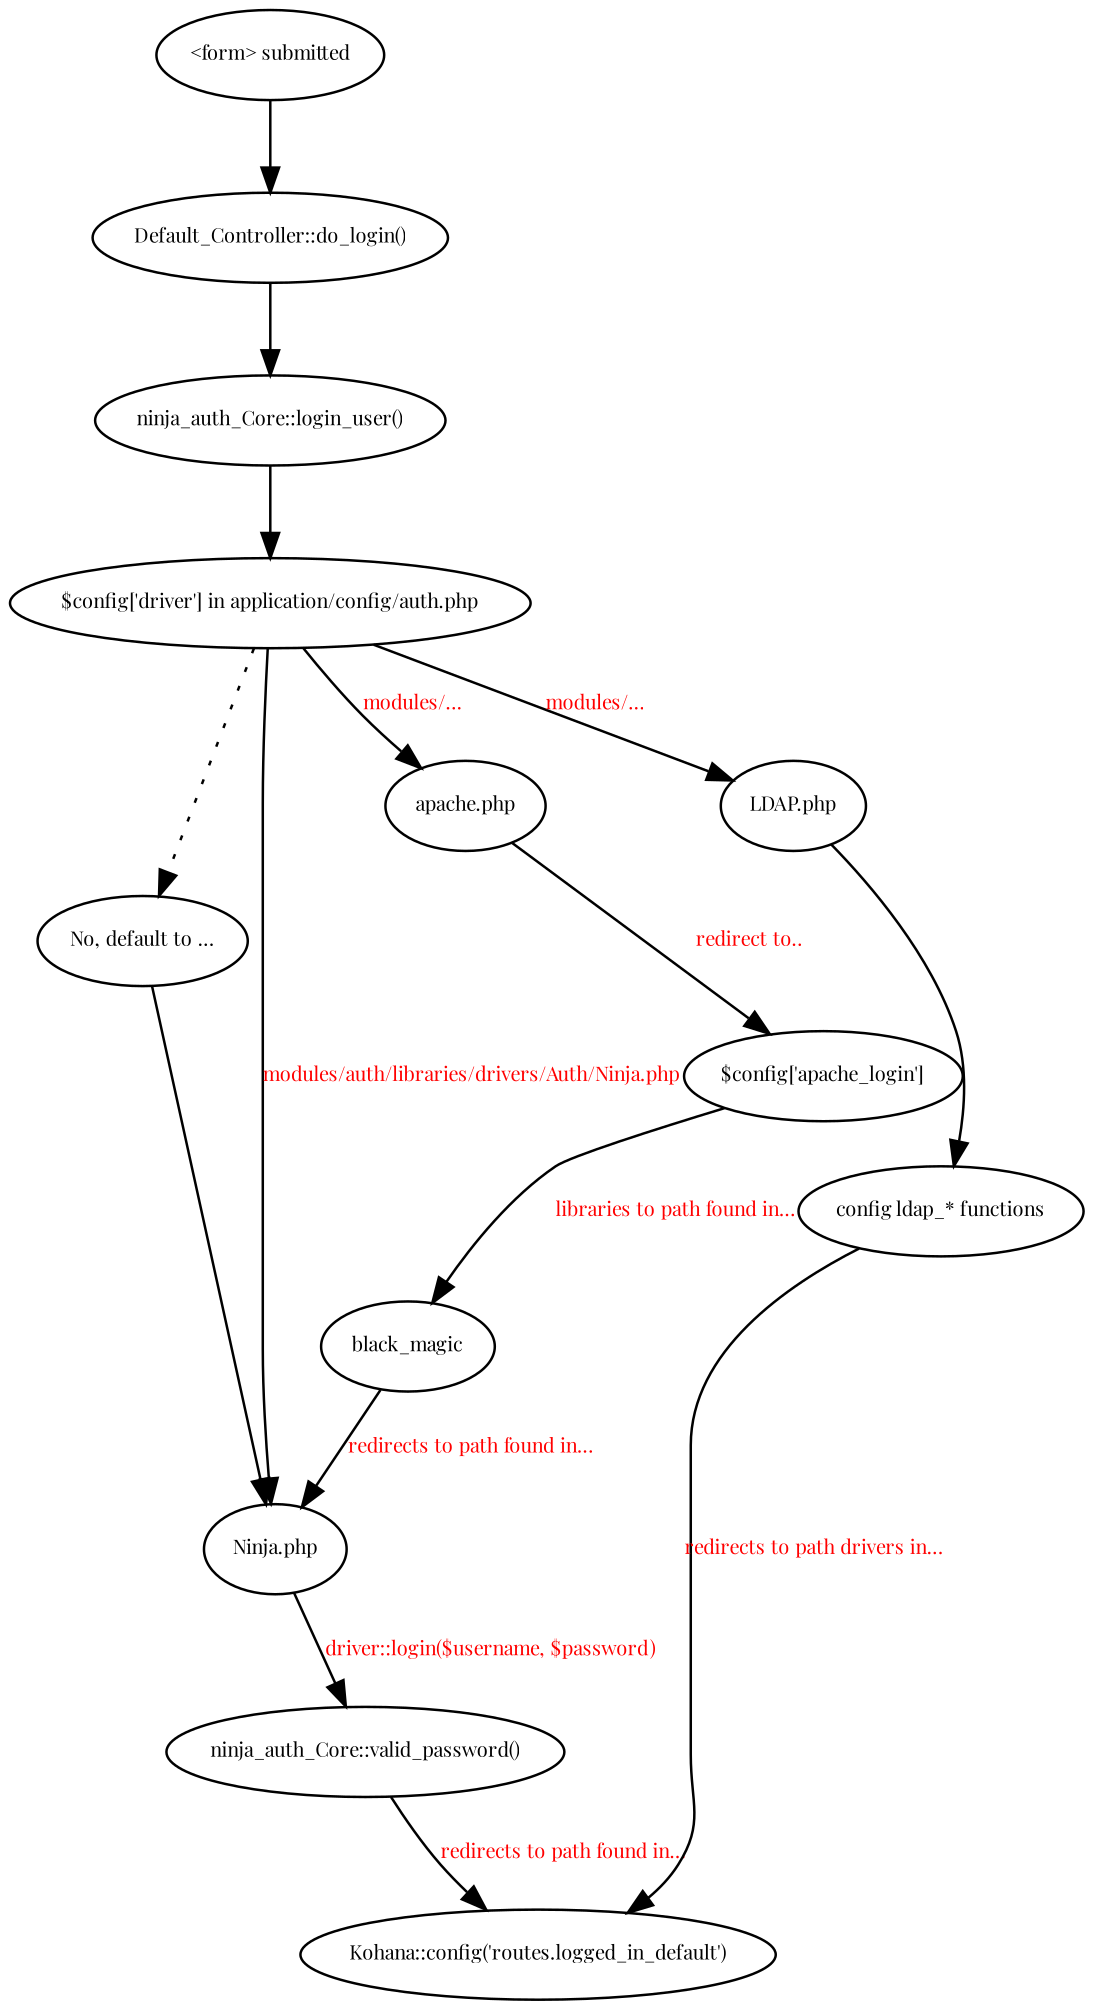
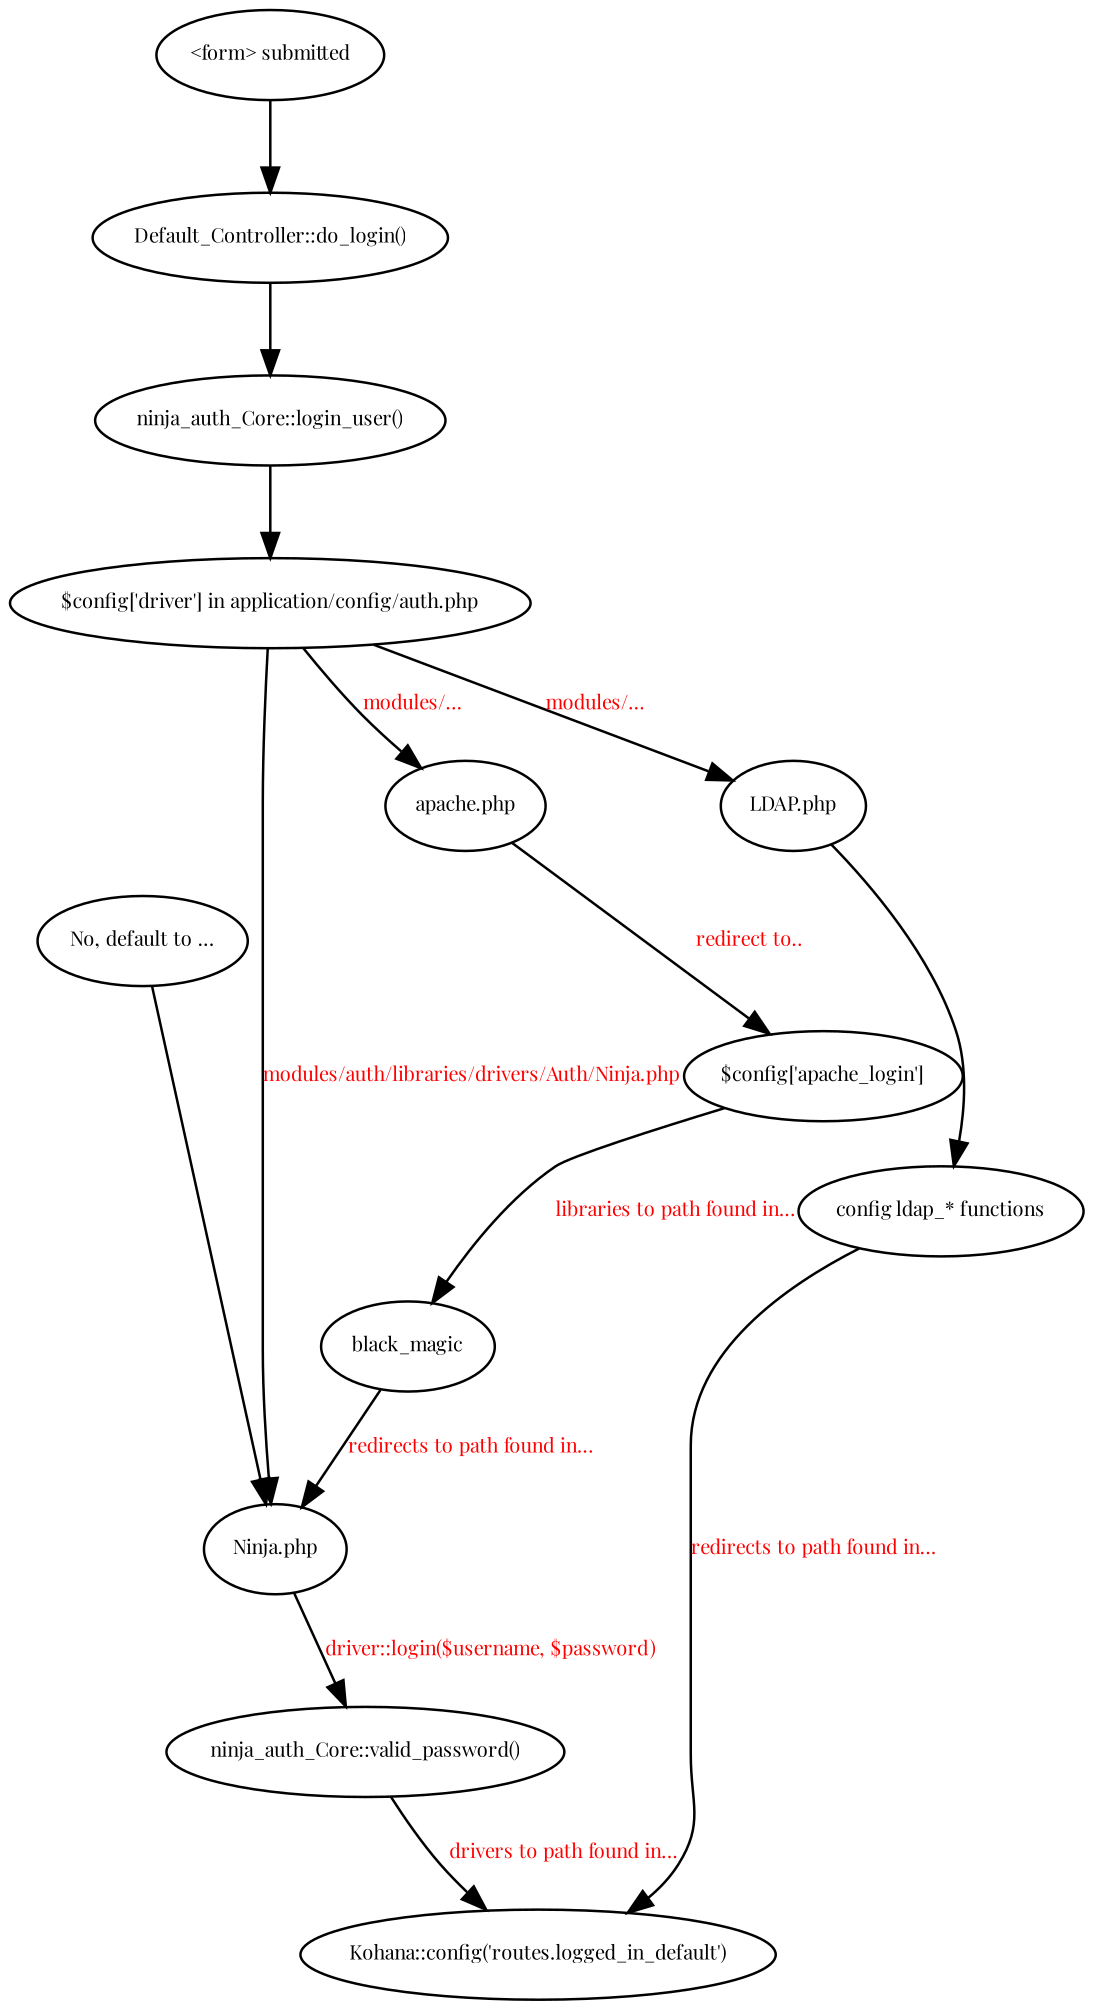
edge "$config['driver'] in application/config/auth.php" -> "No, default to ...": removed
edge "config ldap_* functions" -> "Kohana::config('routes.logged_in_default')": label "redirects to path drivers in..." -> "redirects to path found in..."
edge "ninja_auth_Core::valid_password()" -> "Kohana::config('routes.logged_in_default')": label "redirects to path found in..." -> "drivers to path found in..."
